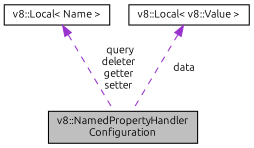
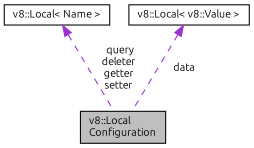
node "v8::NamedPropertyHandler Configuration": label "v8::NamedPropertyHandler Configuration" -> "v8::Local Configuration"
